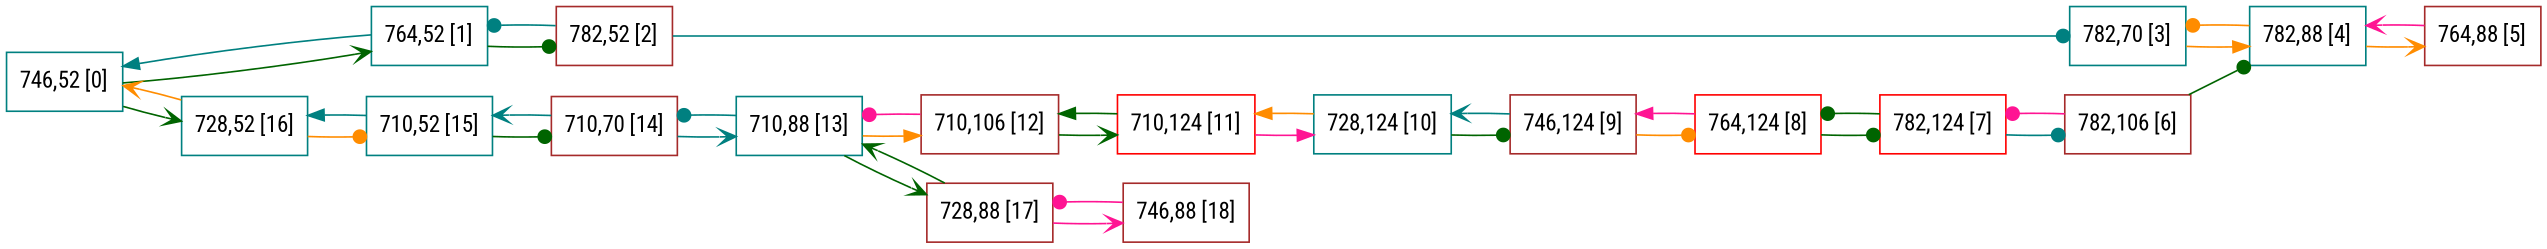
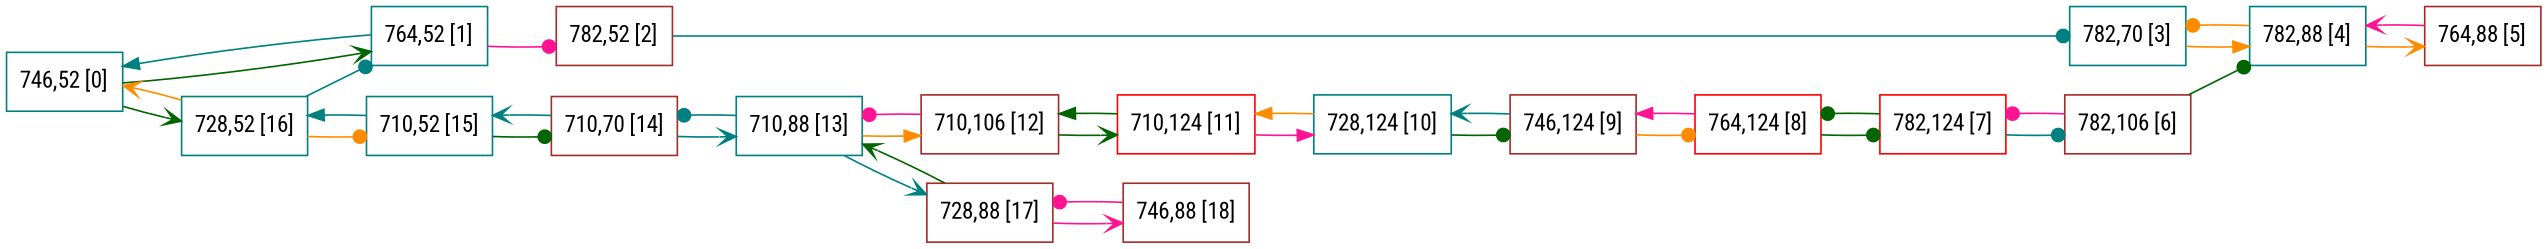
edge "782,52 [2]" -> "764,52 [1]": now "728,52 [16]" -> "764,52 [1]"
edge "764,52 [1]" -> "782,52 [2]": color darkgreen -> deeppink
edge "710,88 [13]" -> "728,88 [17]": color darkgreen -> teal
